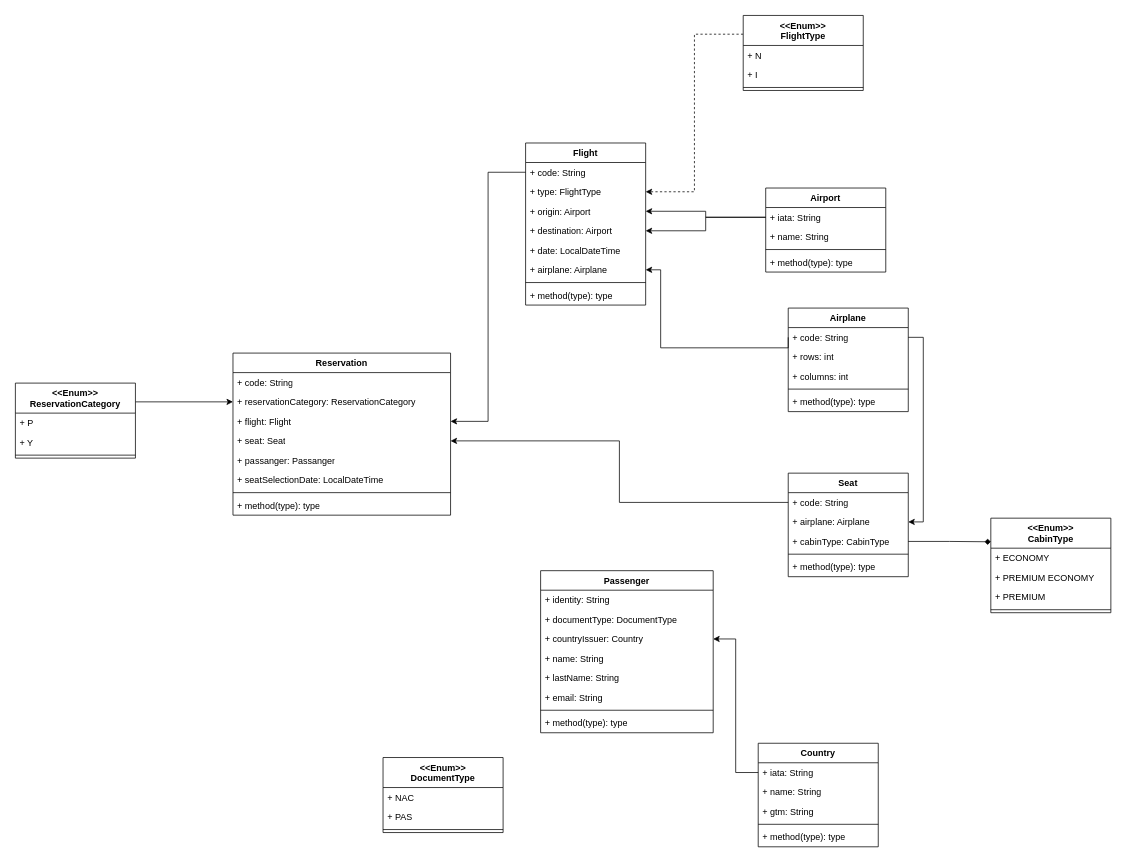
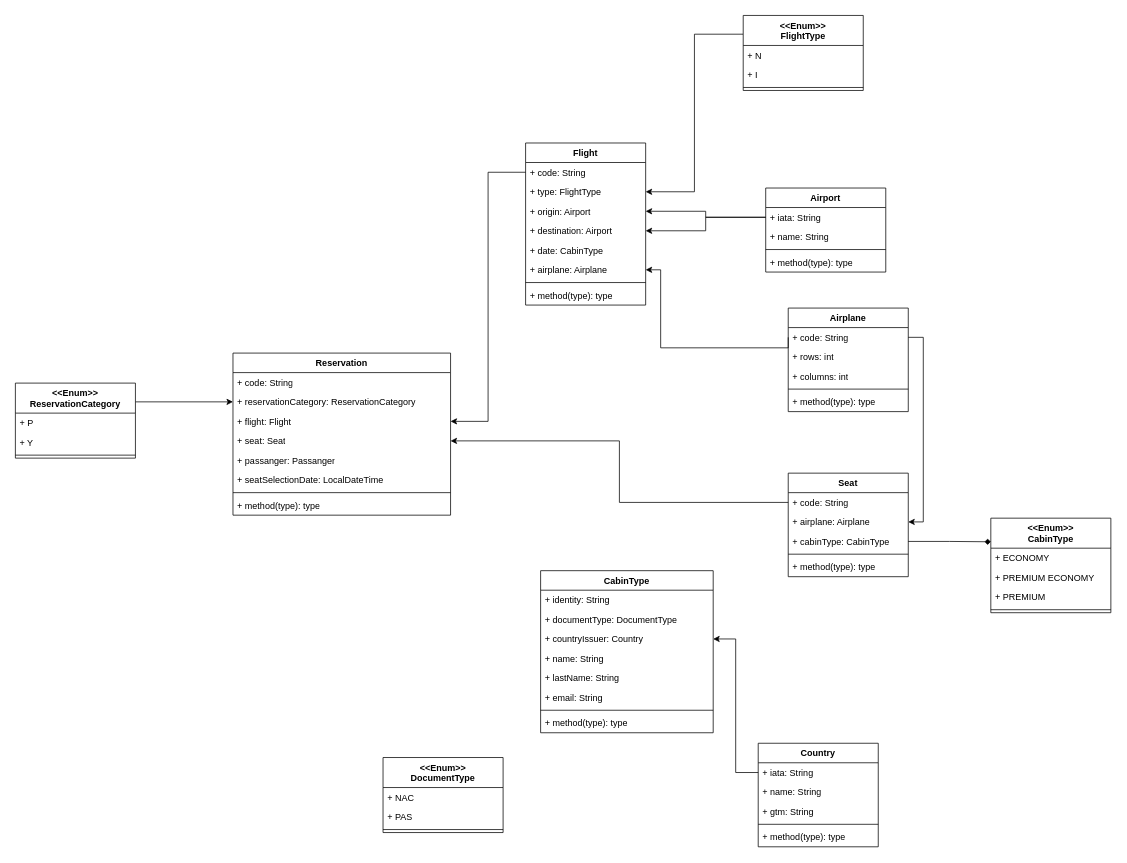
edge "<<Enum>> FlightType" -> "+ type: FlightType": style dashed -> solid
node "+ date: LocalDateTime": label "+ date: LocalDateTime" -> "+ date: CabinType"
node "Passenger": label "Passenger" -> "CabinType"
